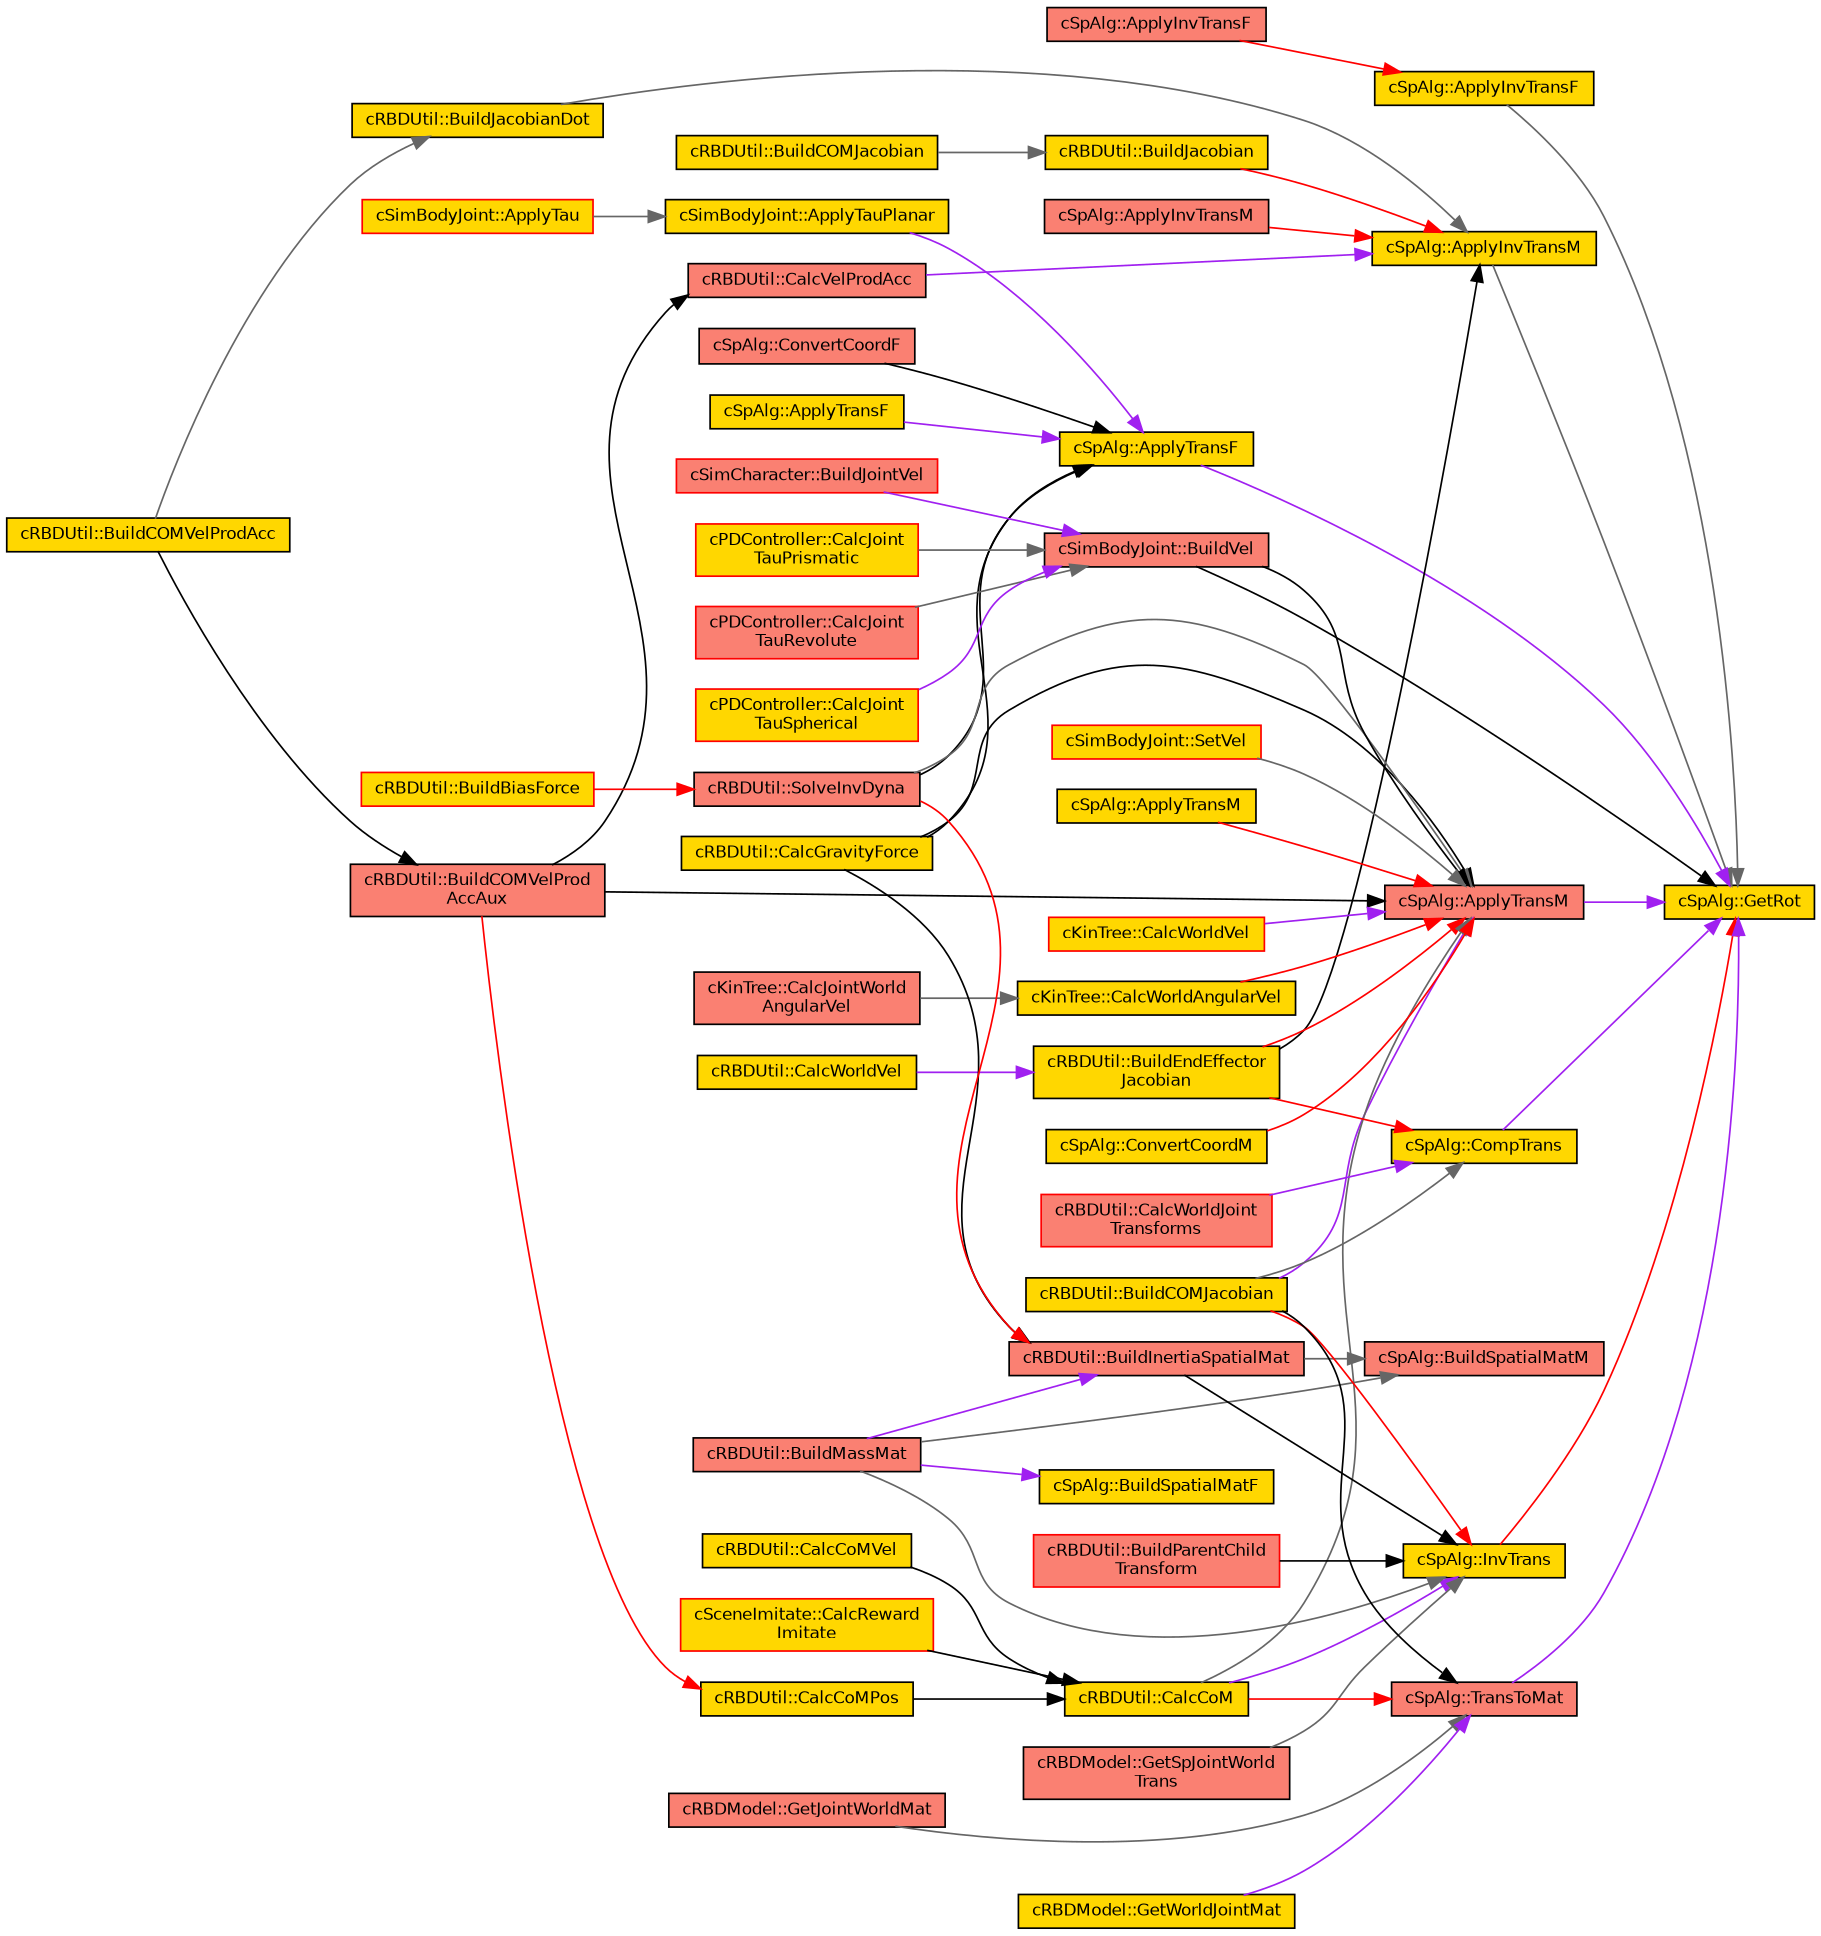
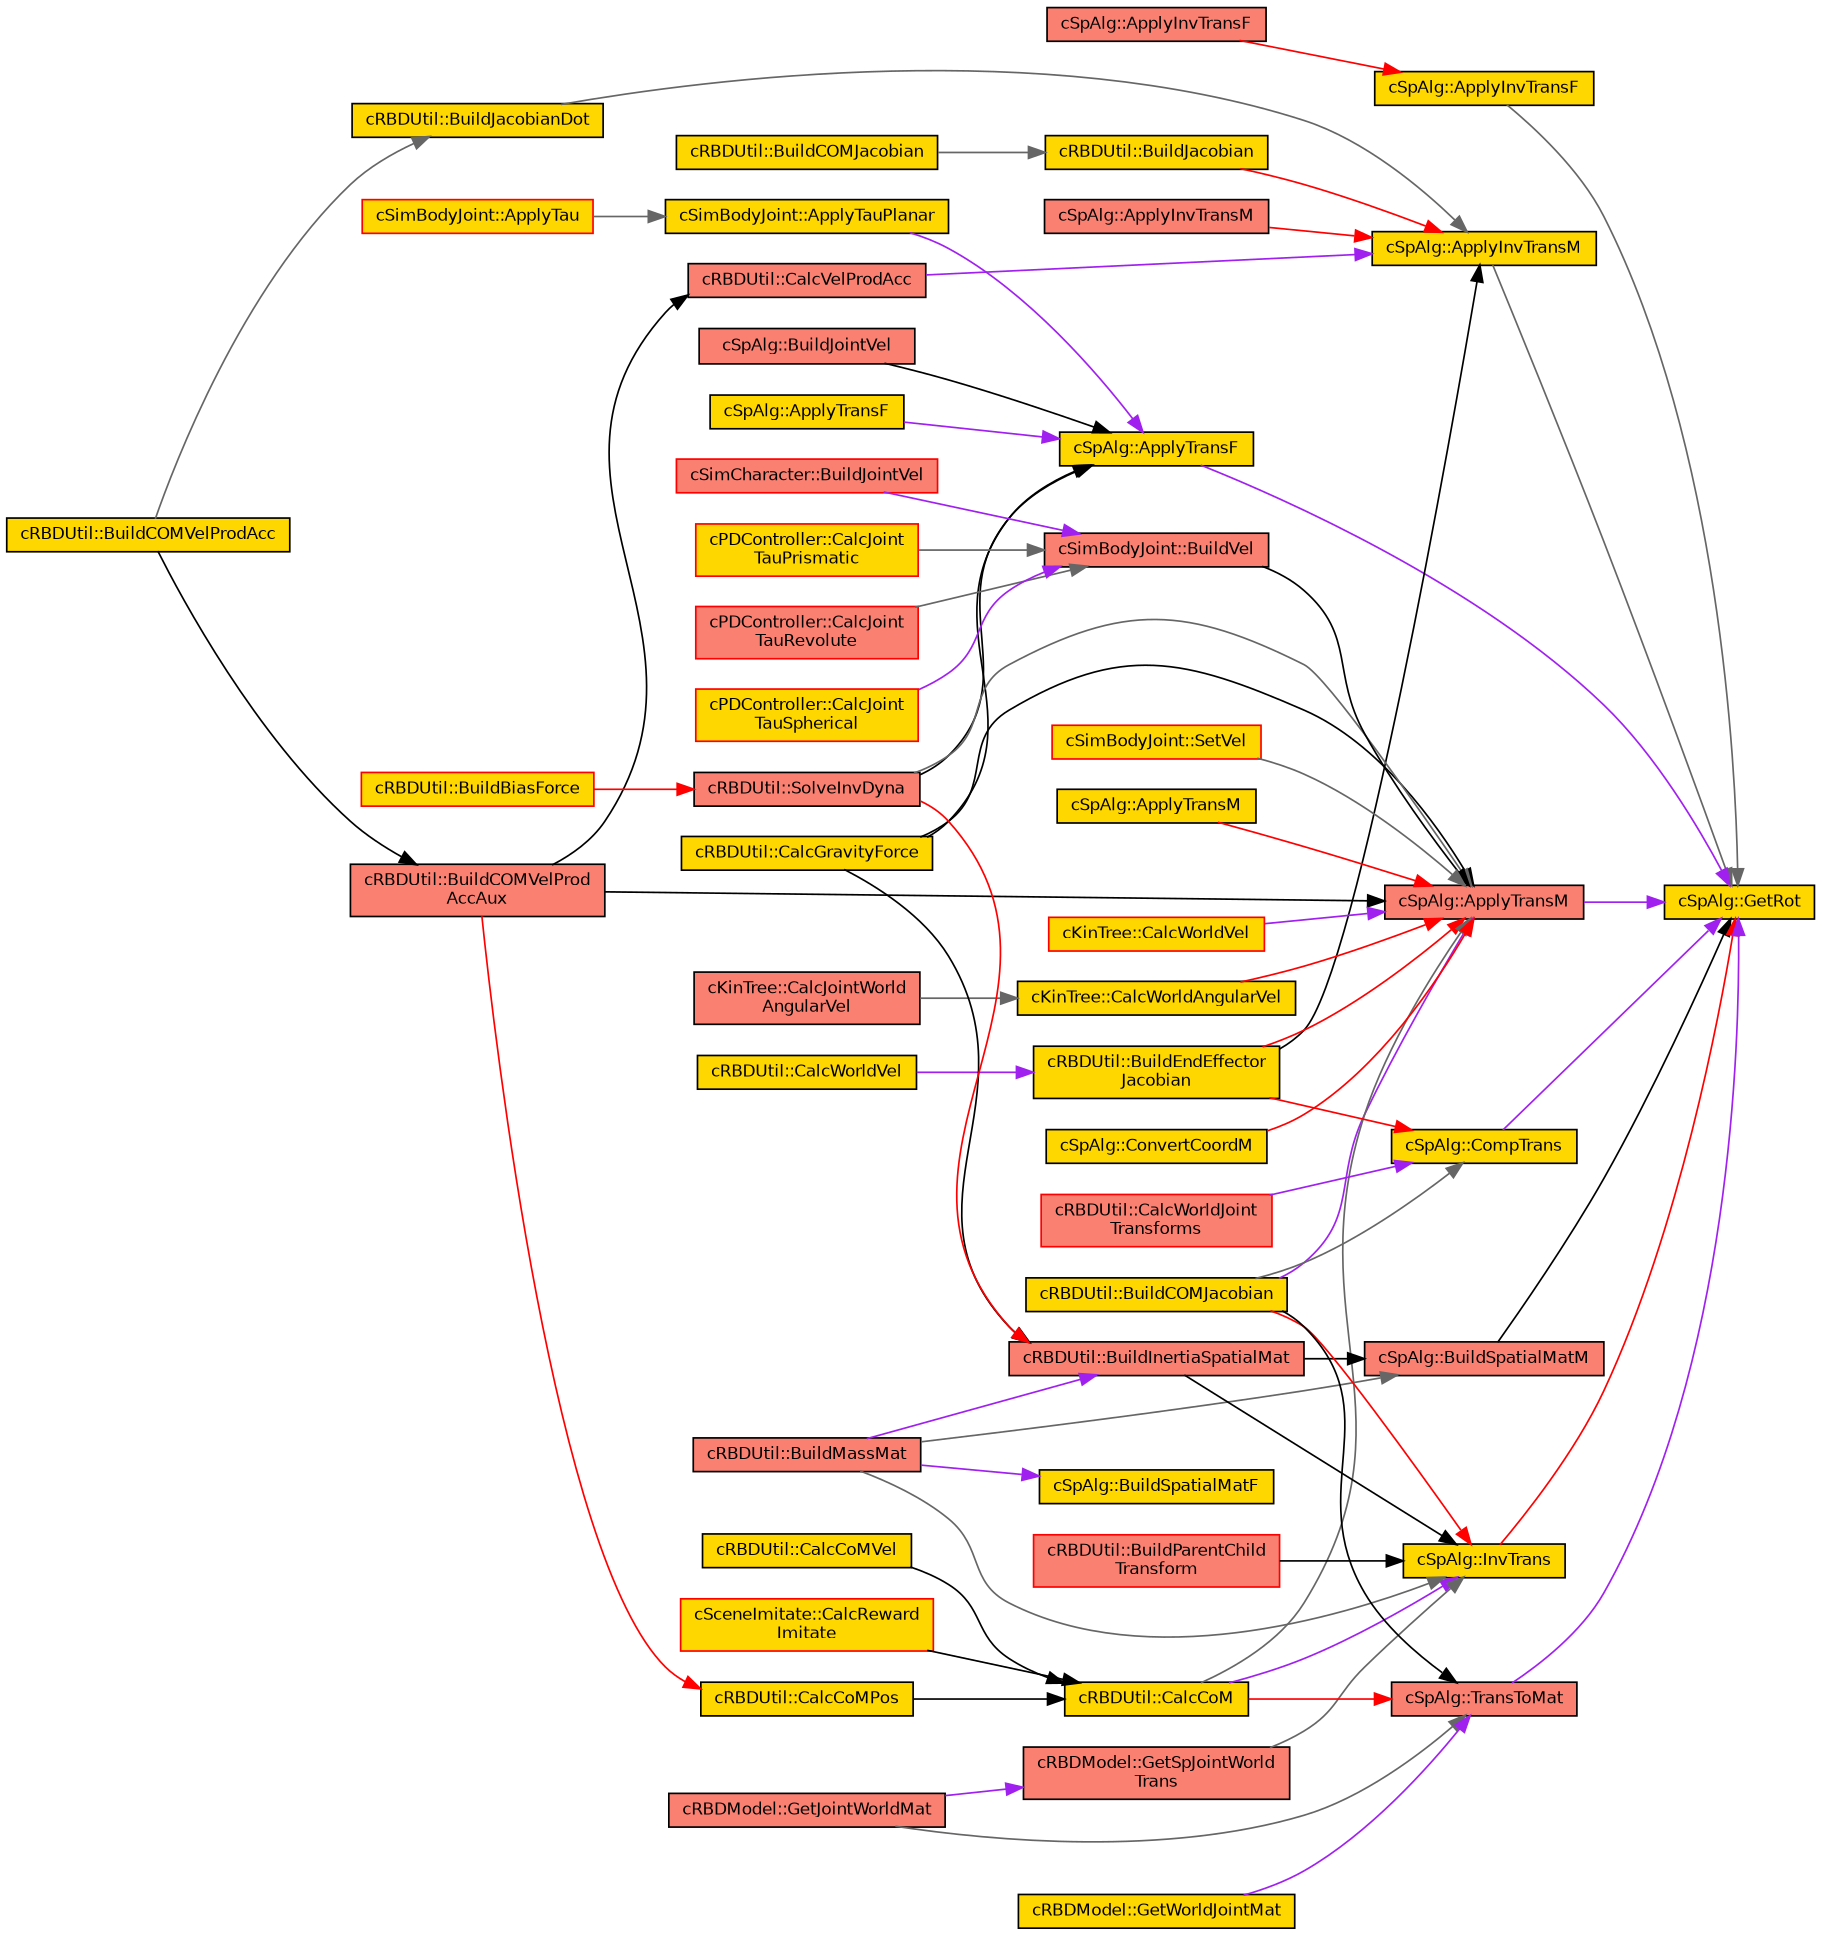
node "cSpAlg::ConvertCoordF": label "cSpAlg::ConvertCoordF" -> "cSpAlg::BuildJointVel"
edge "cSimBodyJoint::BuildVel" -> "cSpAlg::GetRot": now "cSpAlg::BuildSpatialMatM" -> "cSpAlg::GetRot"
edge "cRBDUtil::BuildInertiaSpatialMat" -> "cSpAlg::BuildSpatialMatM": color gray40 -> black
edge "cRBDModel::GetJointWorldMat" -> "cRBDModel::GetSpJointWorld Trans": added
